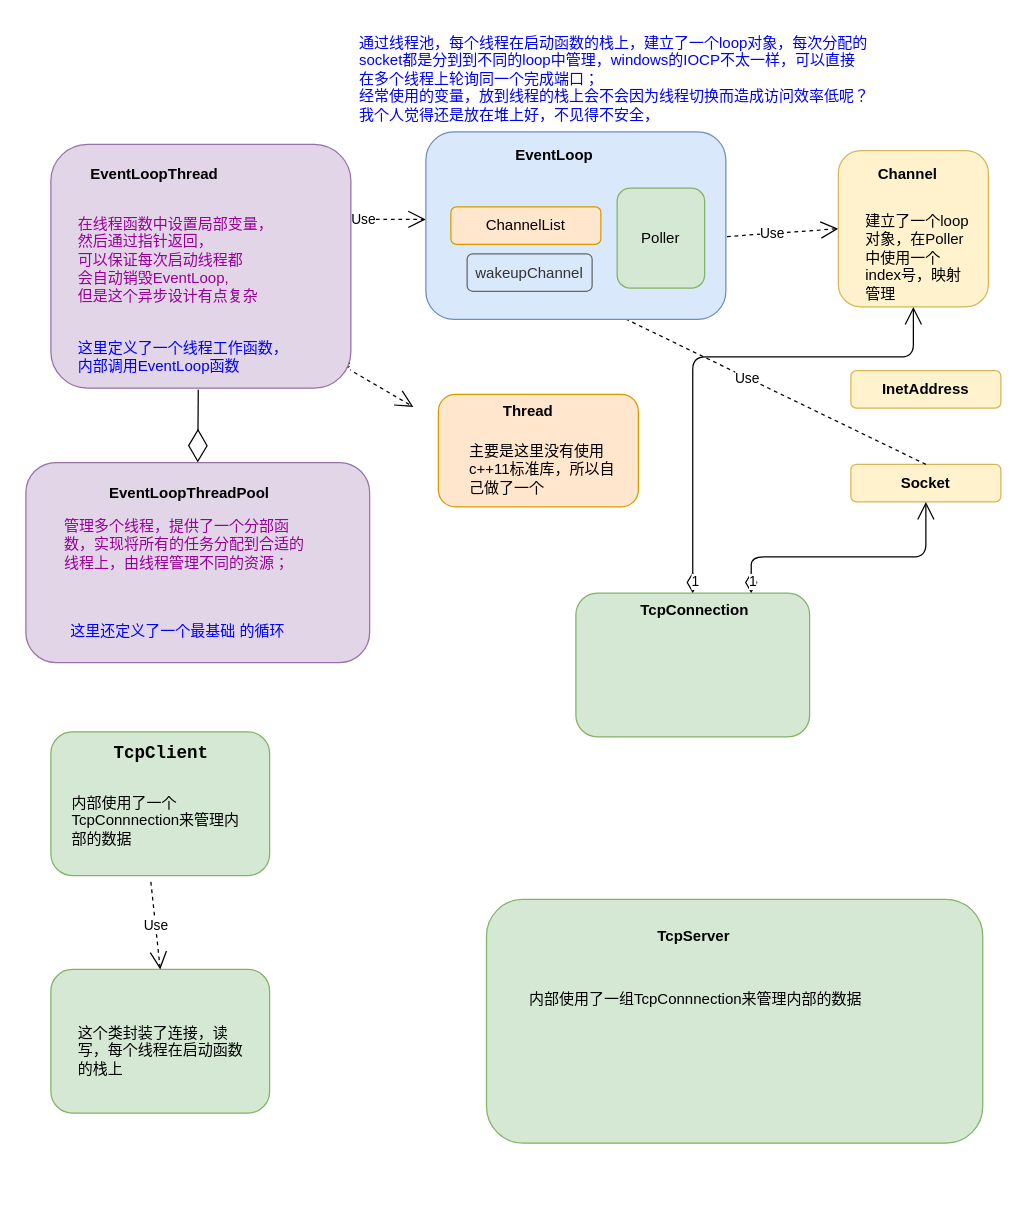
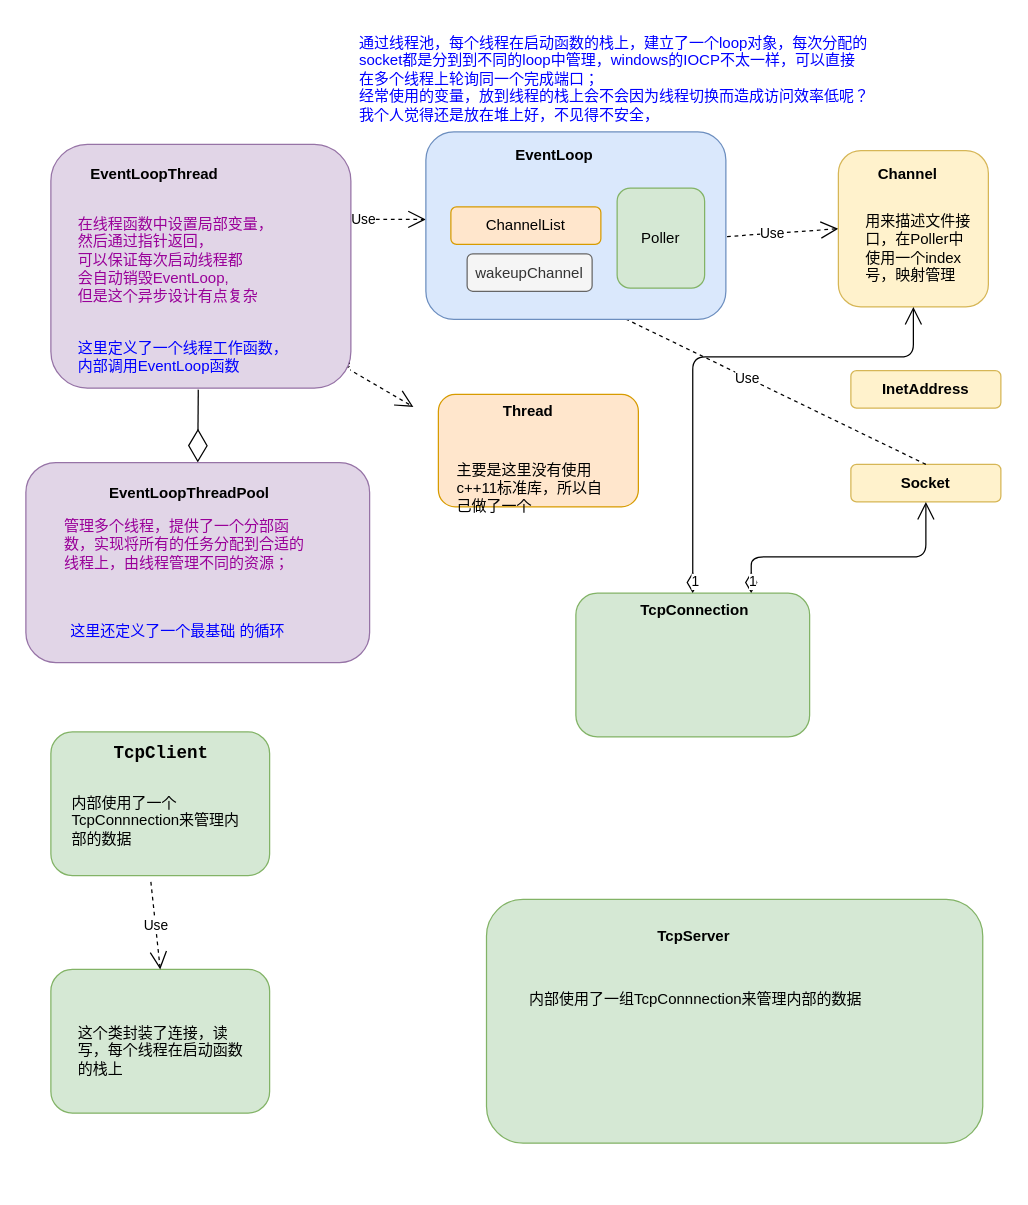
node "建立了一个loop对象，在Poller中使用一个index号，映射管理": label "建立了一个loop对象，在Poller中使用一个index号，映射管理" -> "用来描述文件接口，在Poller中使用一个index号，映射管理"
node "wakeupChannel": fillcolor #dae8fc -> #f5f5f5
node "主要是这里没有使用c++11标准库，所以自己做了一个": moved (542, 459) -> (529, 478)
